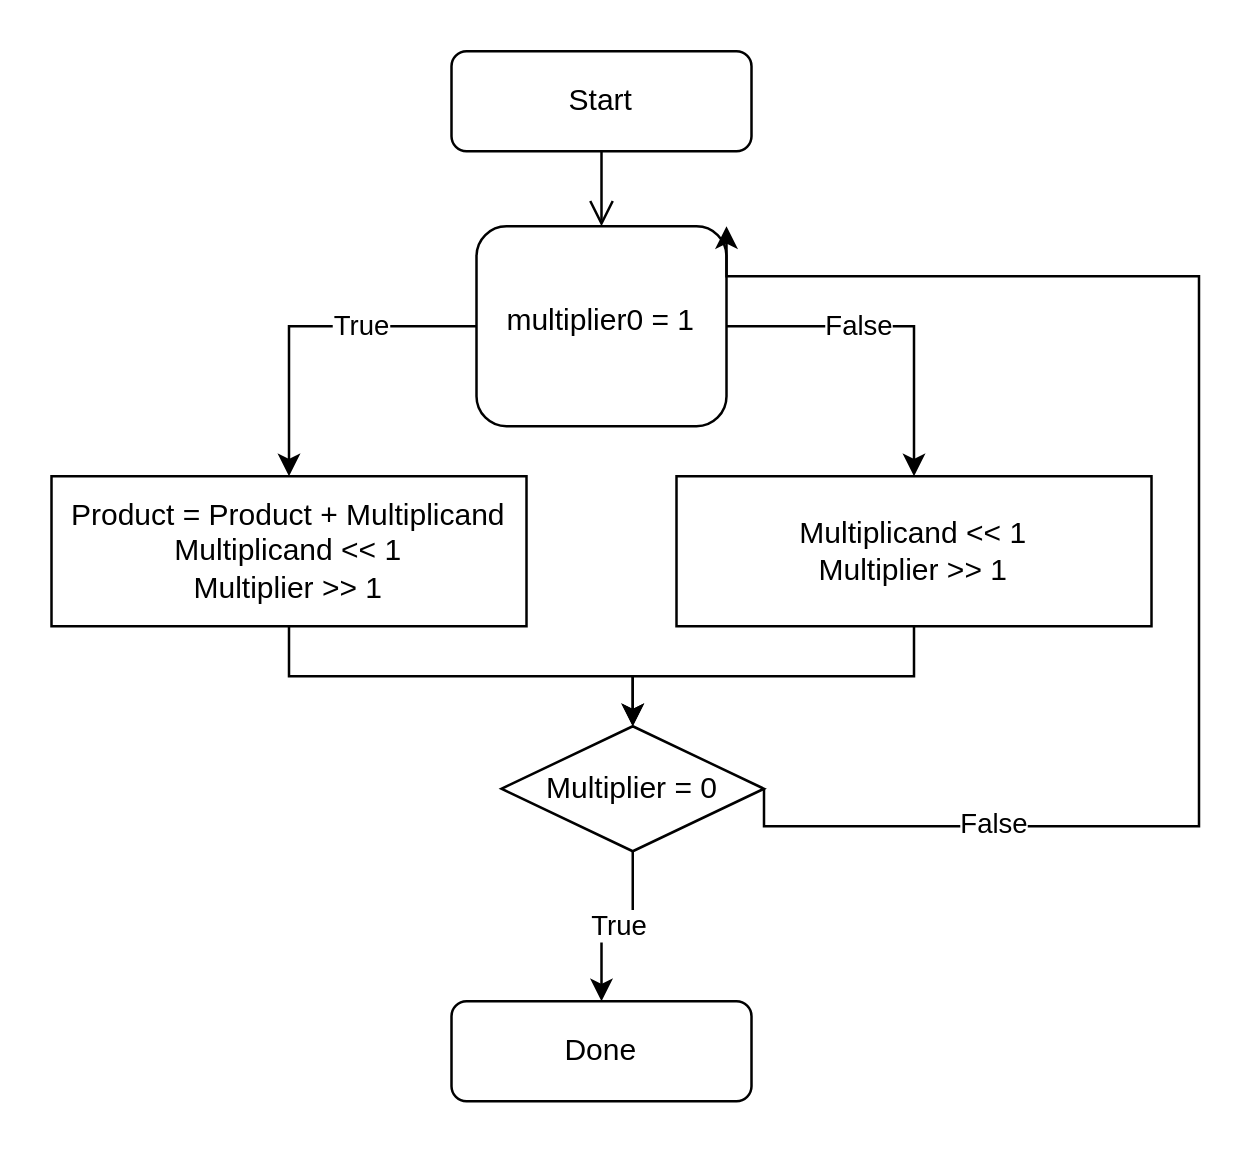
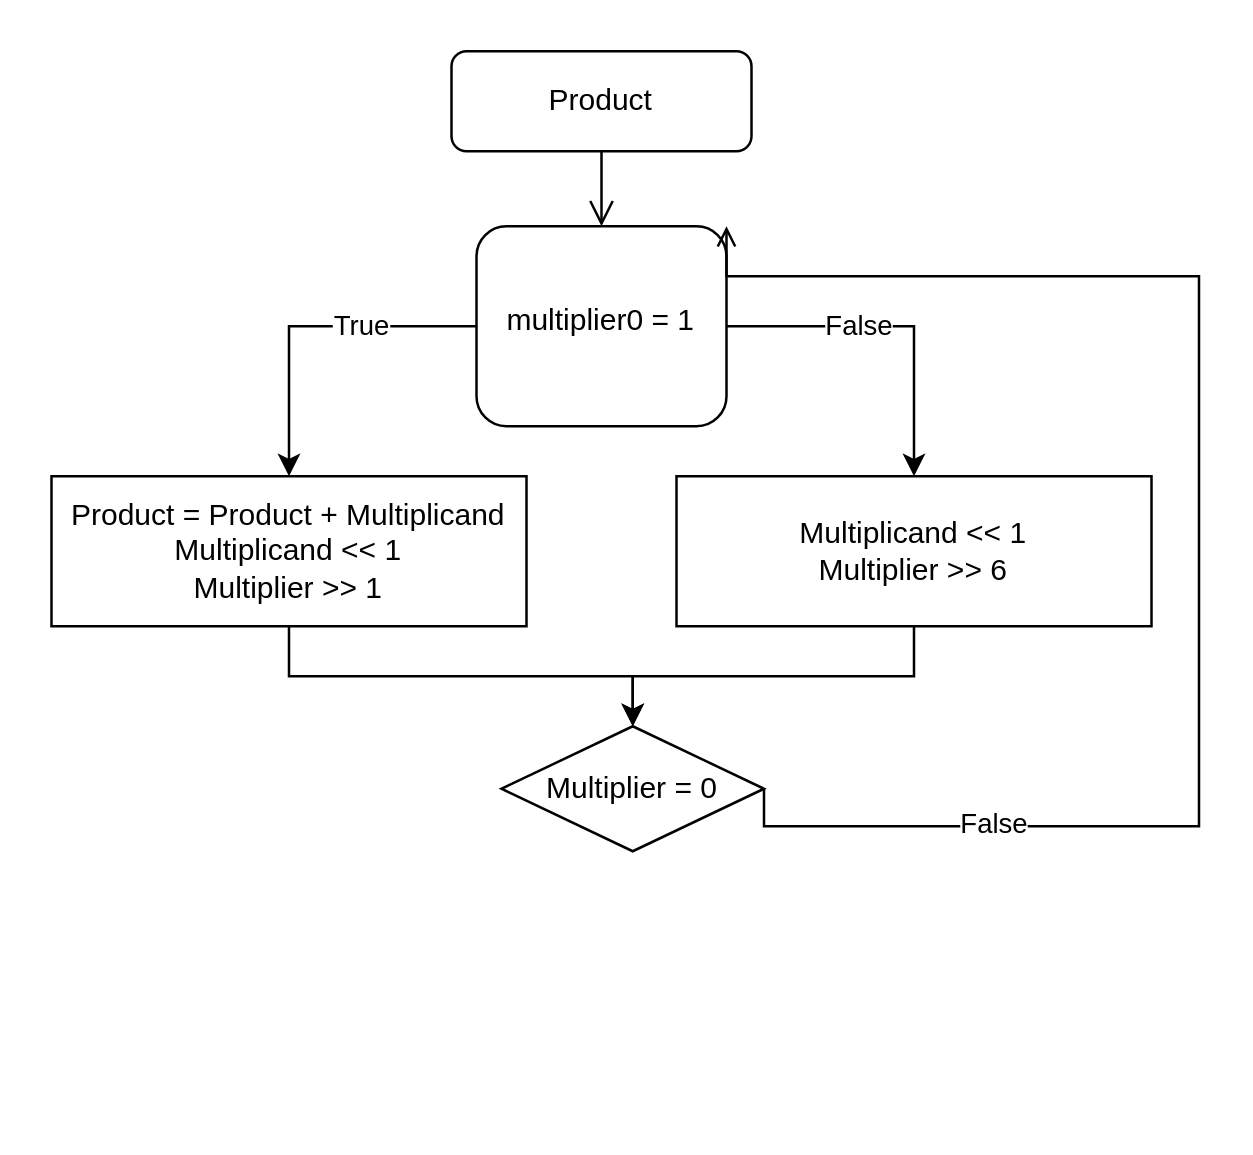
node "Start": label "Start" -> "Product"
edge "Multiplier = 0" -> "multiplier0 = 1": arrowhead classic -> open
node "Multiplicand << 1 Multiplier >> 1": label "Multiplicand << 1 Multiplier >> 1" -> "Multiplicand << 1 Multiplier >> 6"
edge "Multiplier = 0" -> "Done": removed, label "True"
node "Done": removed
